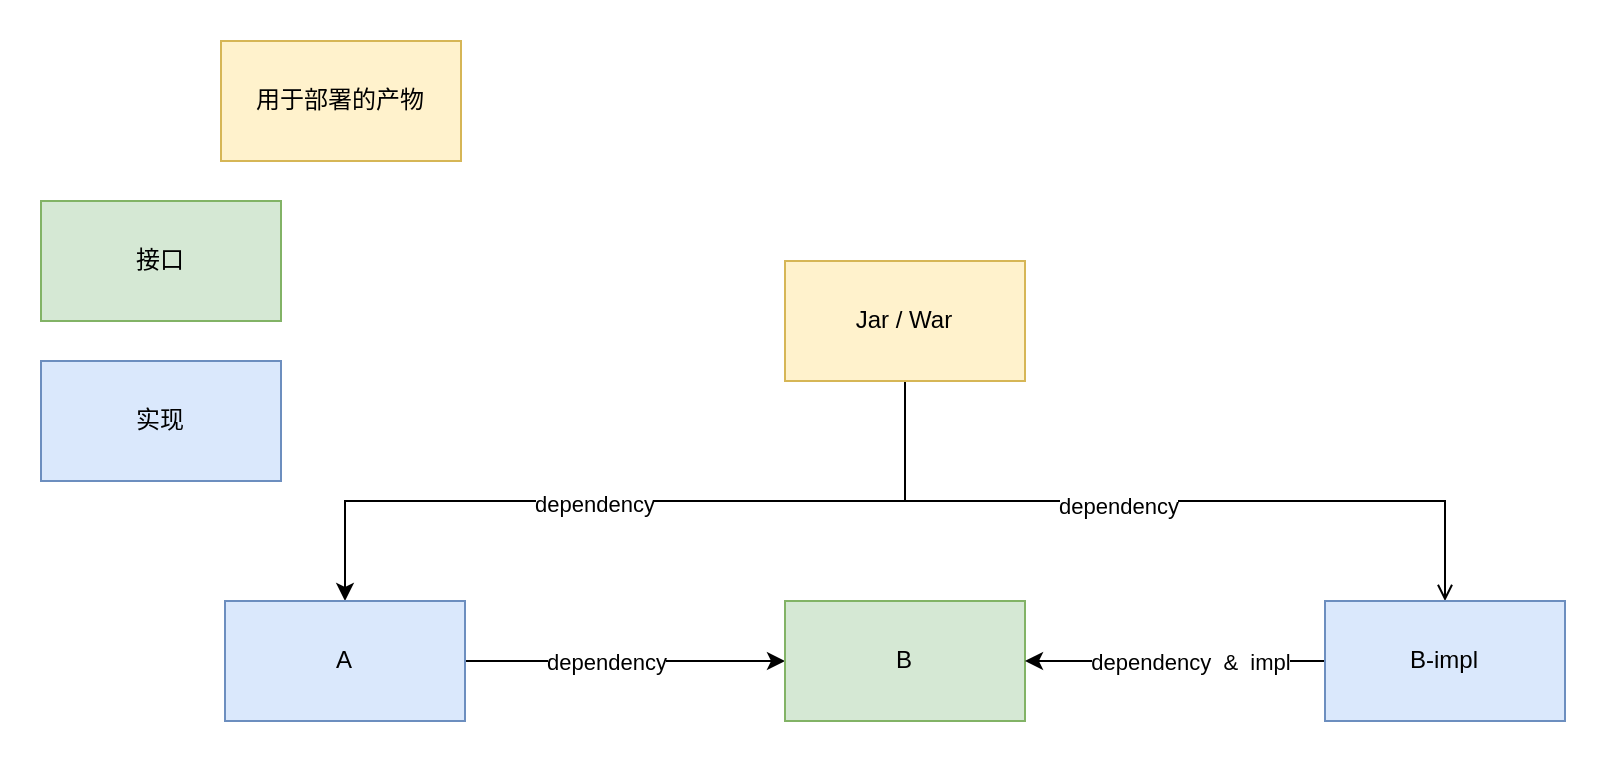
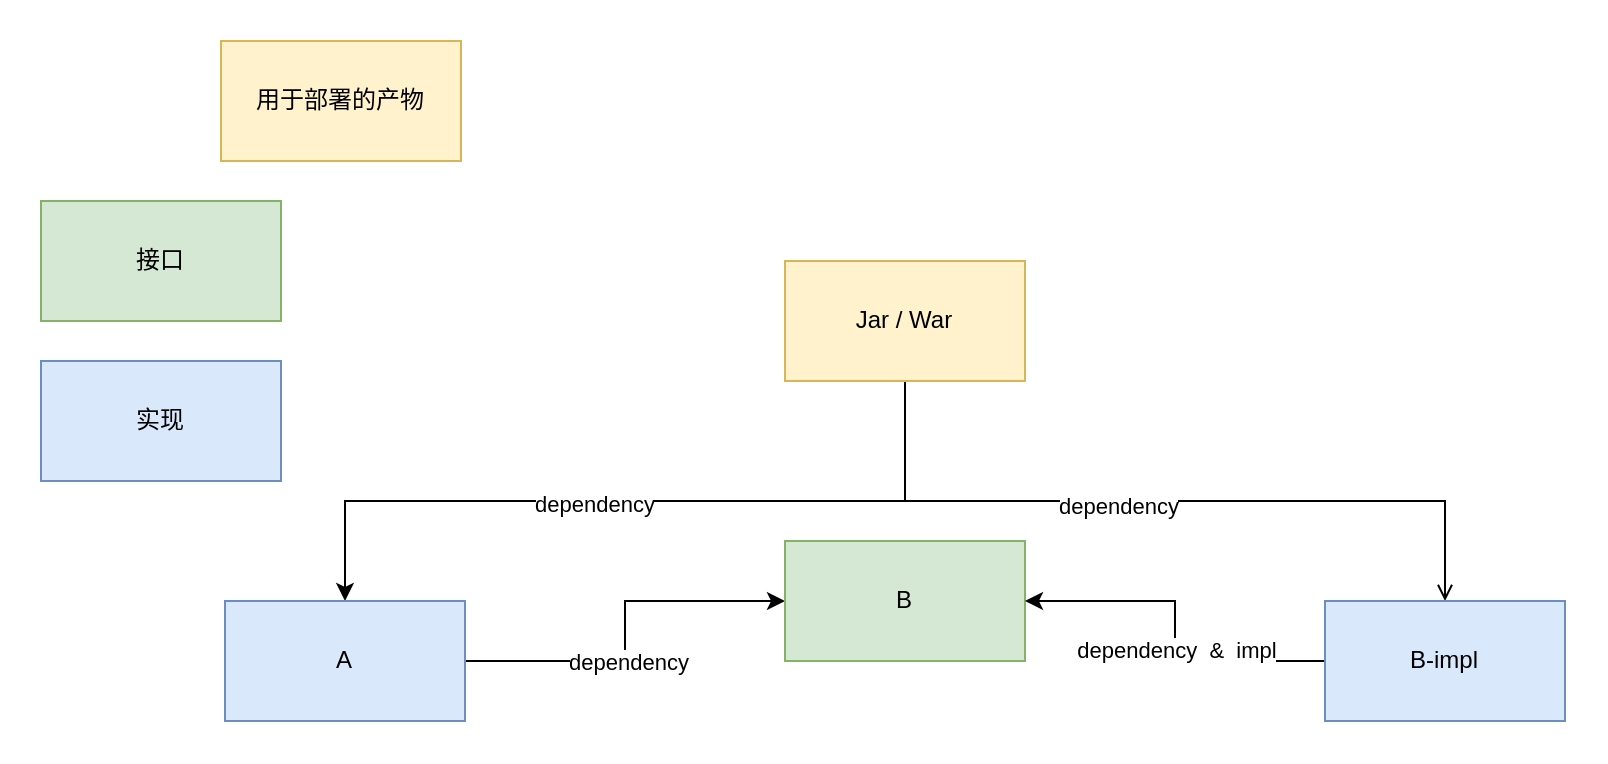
node "B": moved (905, 661) -> (905, 601)
